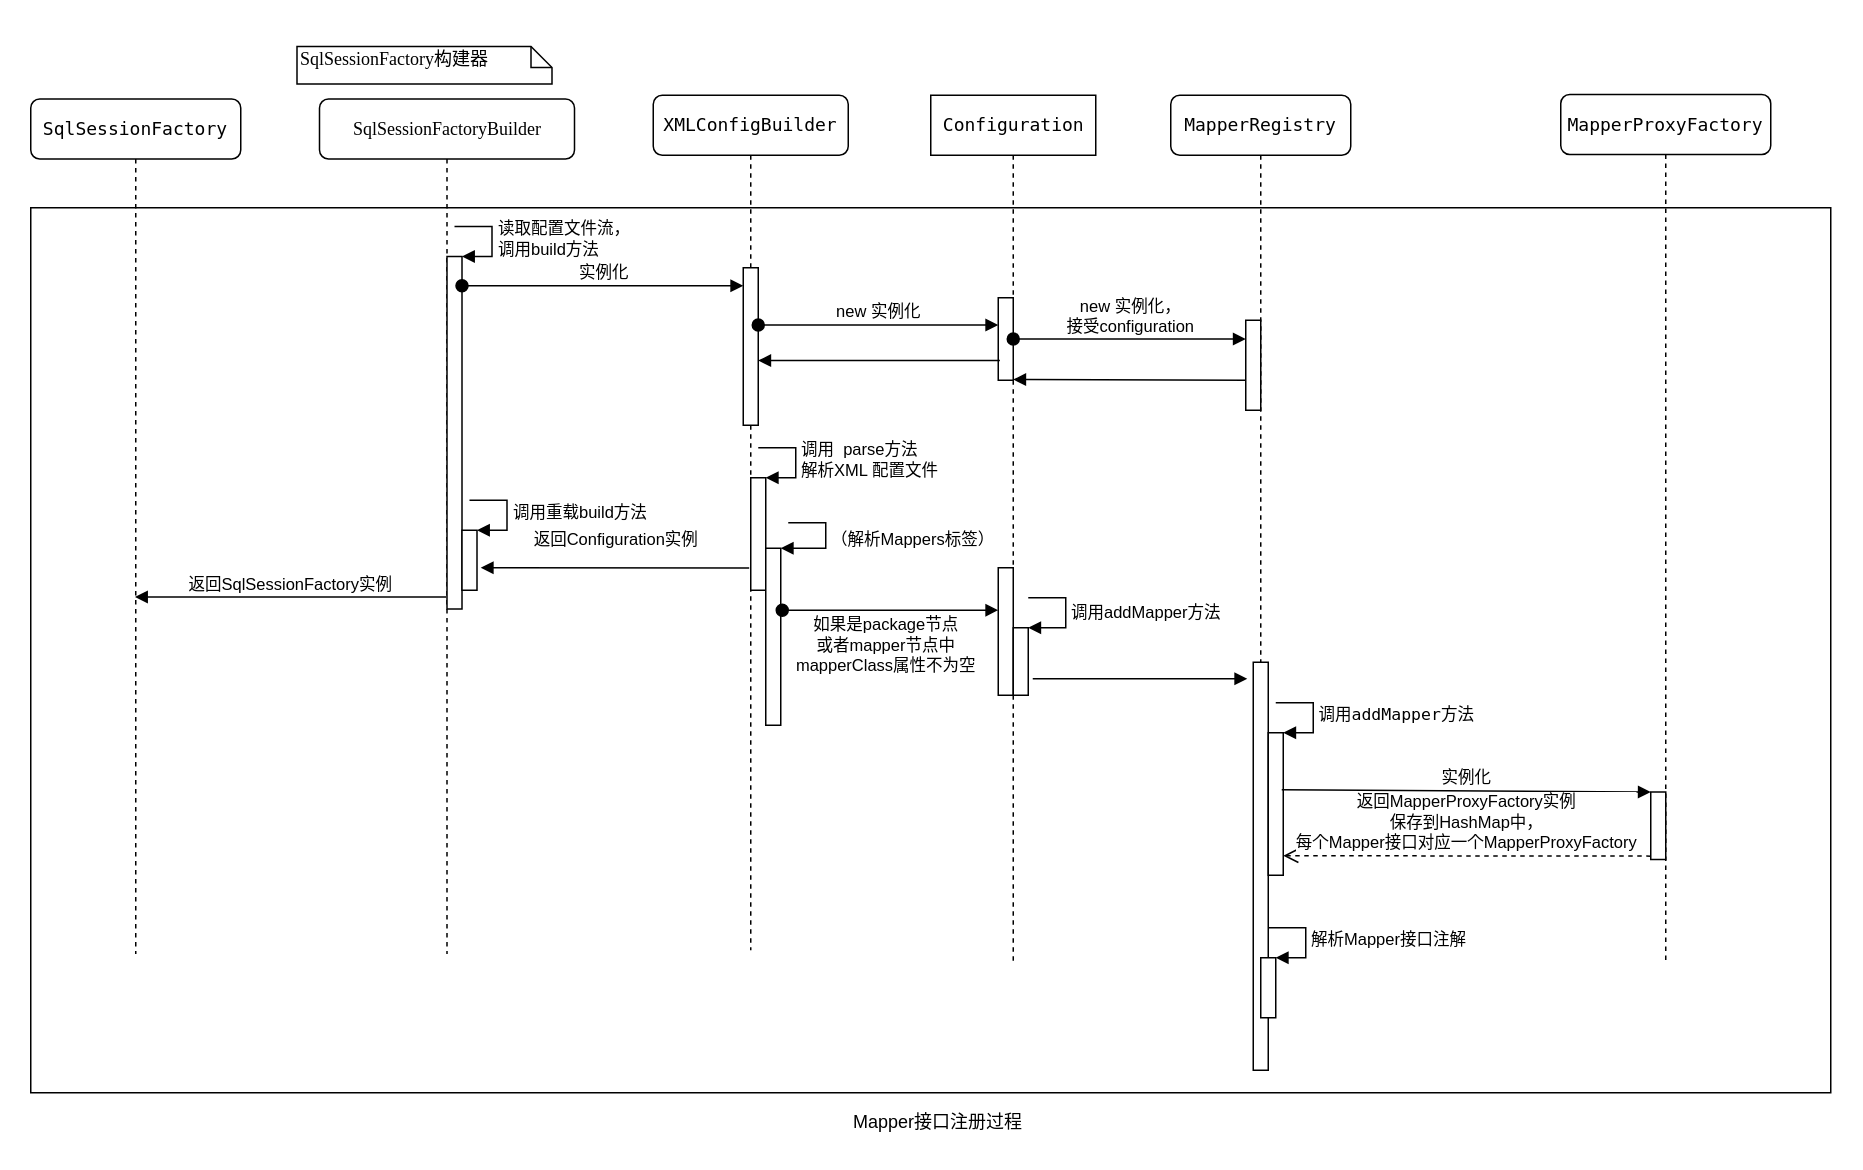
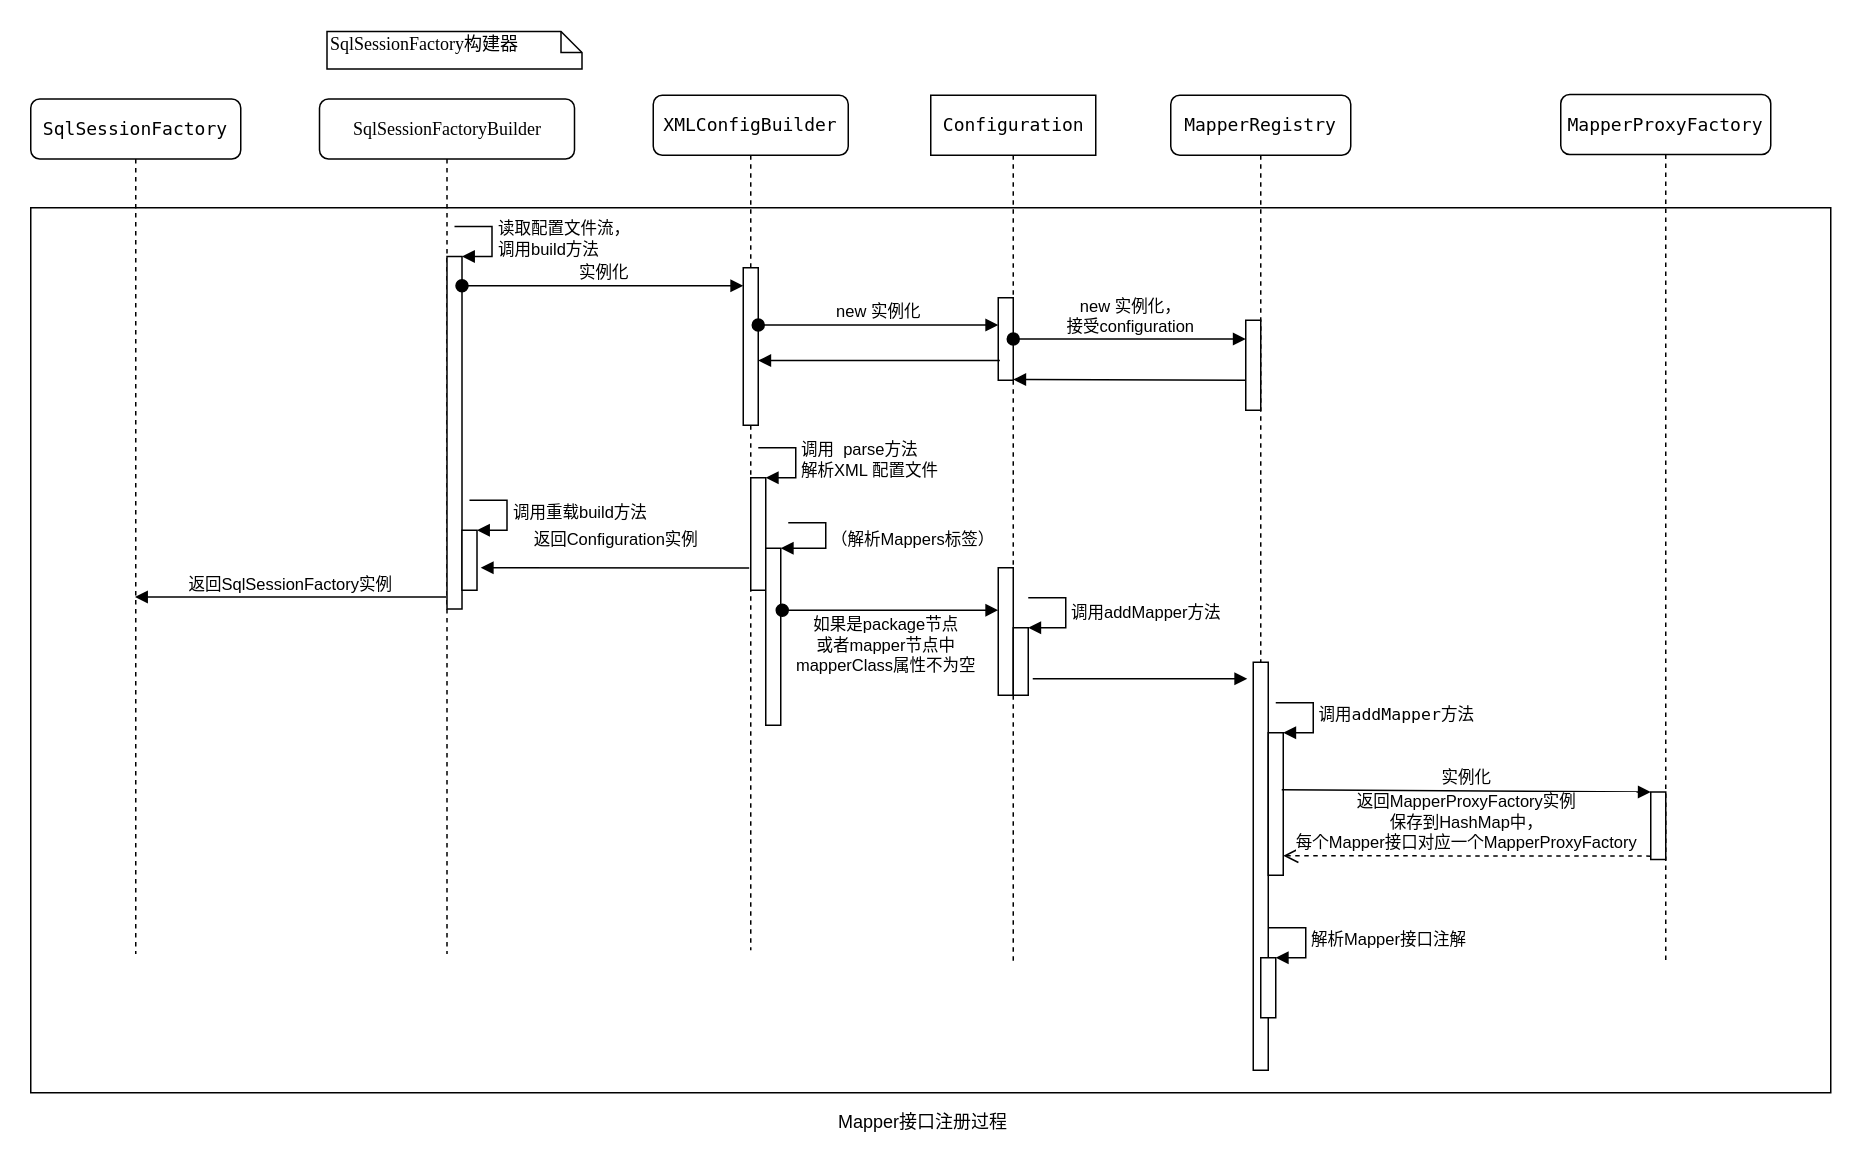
node "SqlSessionFactory构建器": moved (425, 65) -> (455, 50)
node "Mapper接口注册过程": moved (938, 1123) -> (923, 1123)
